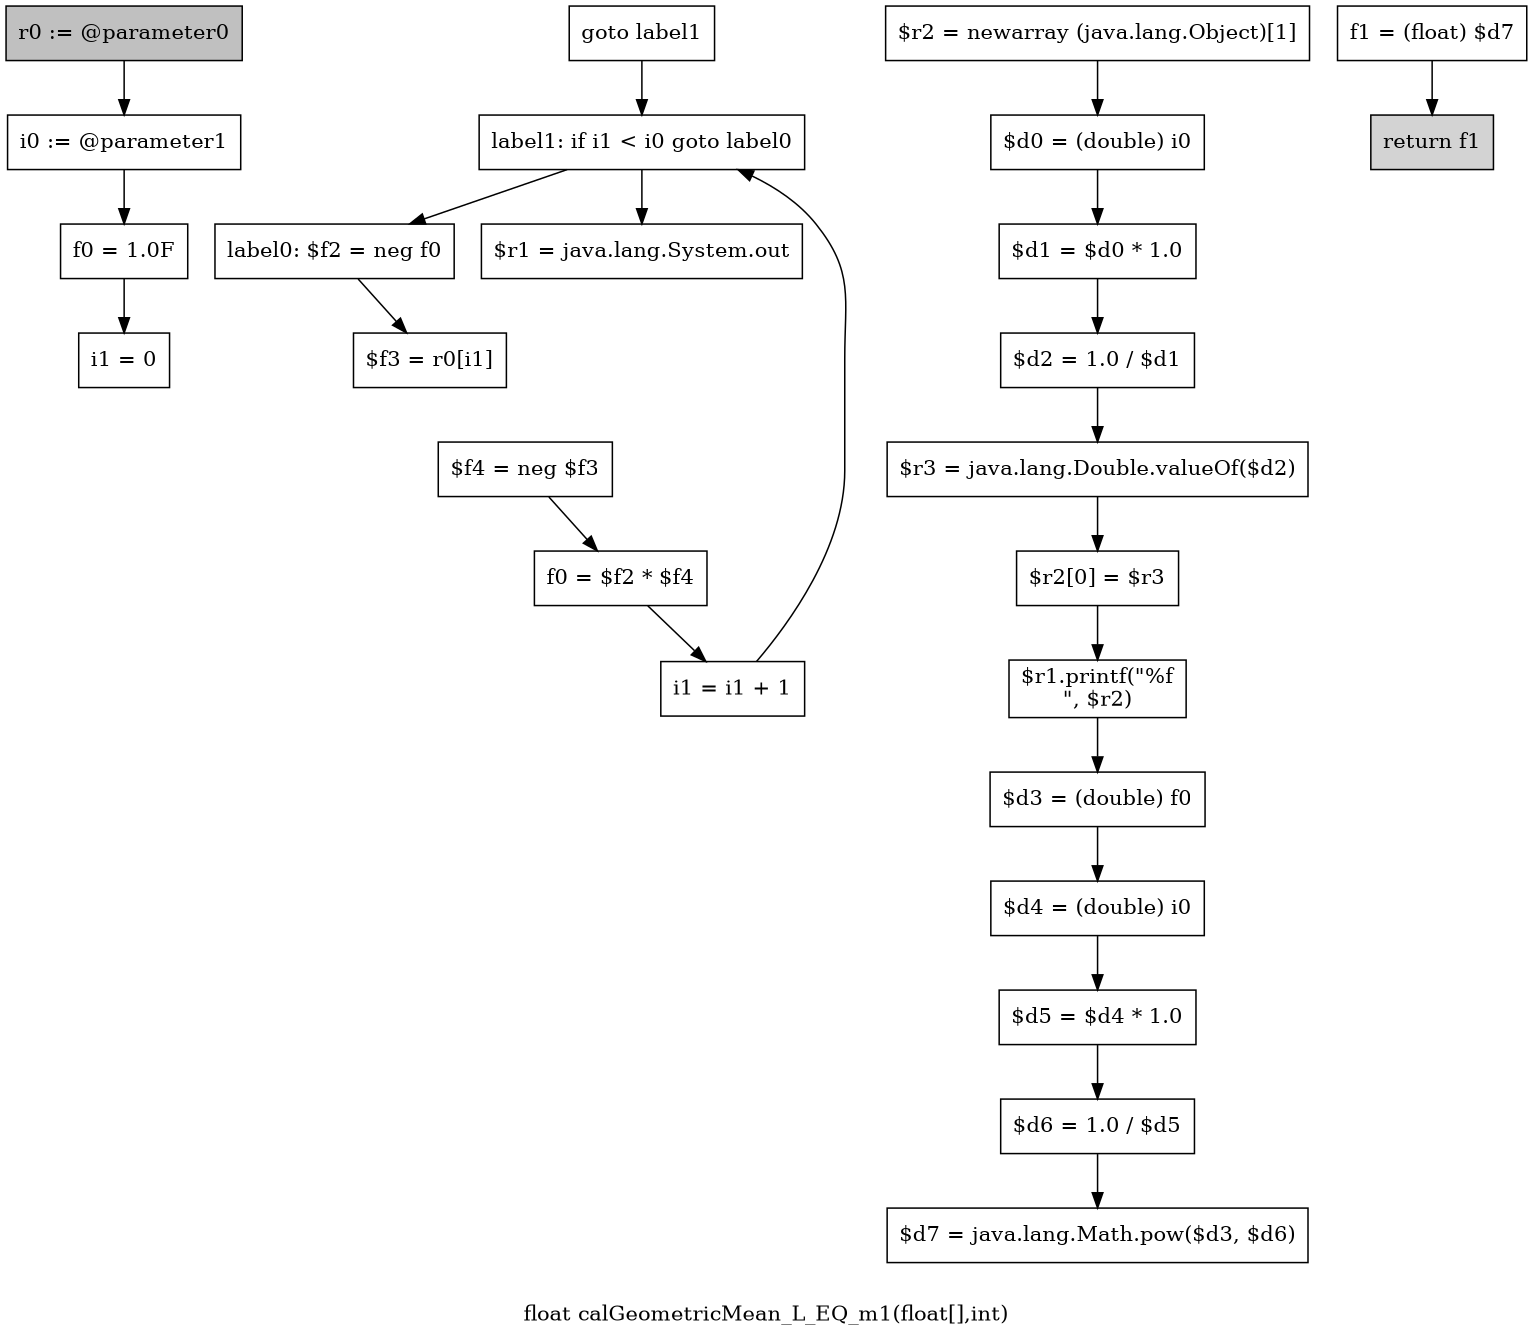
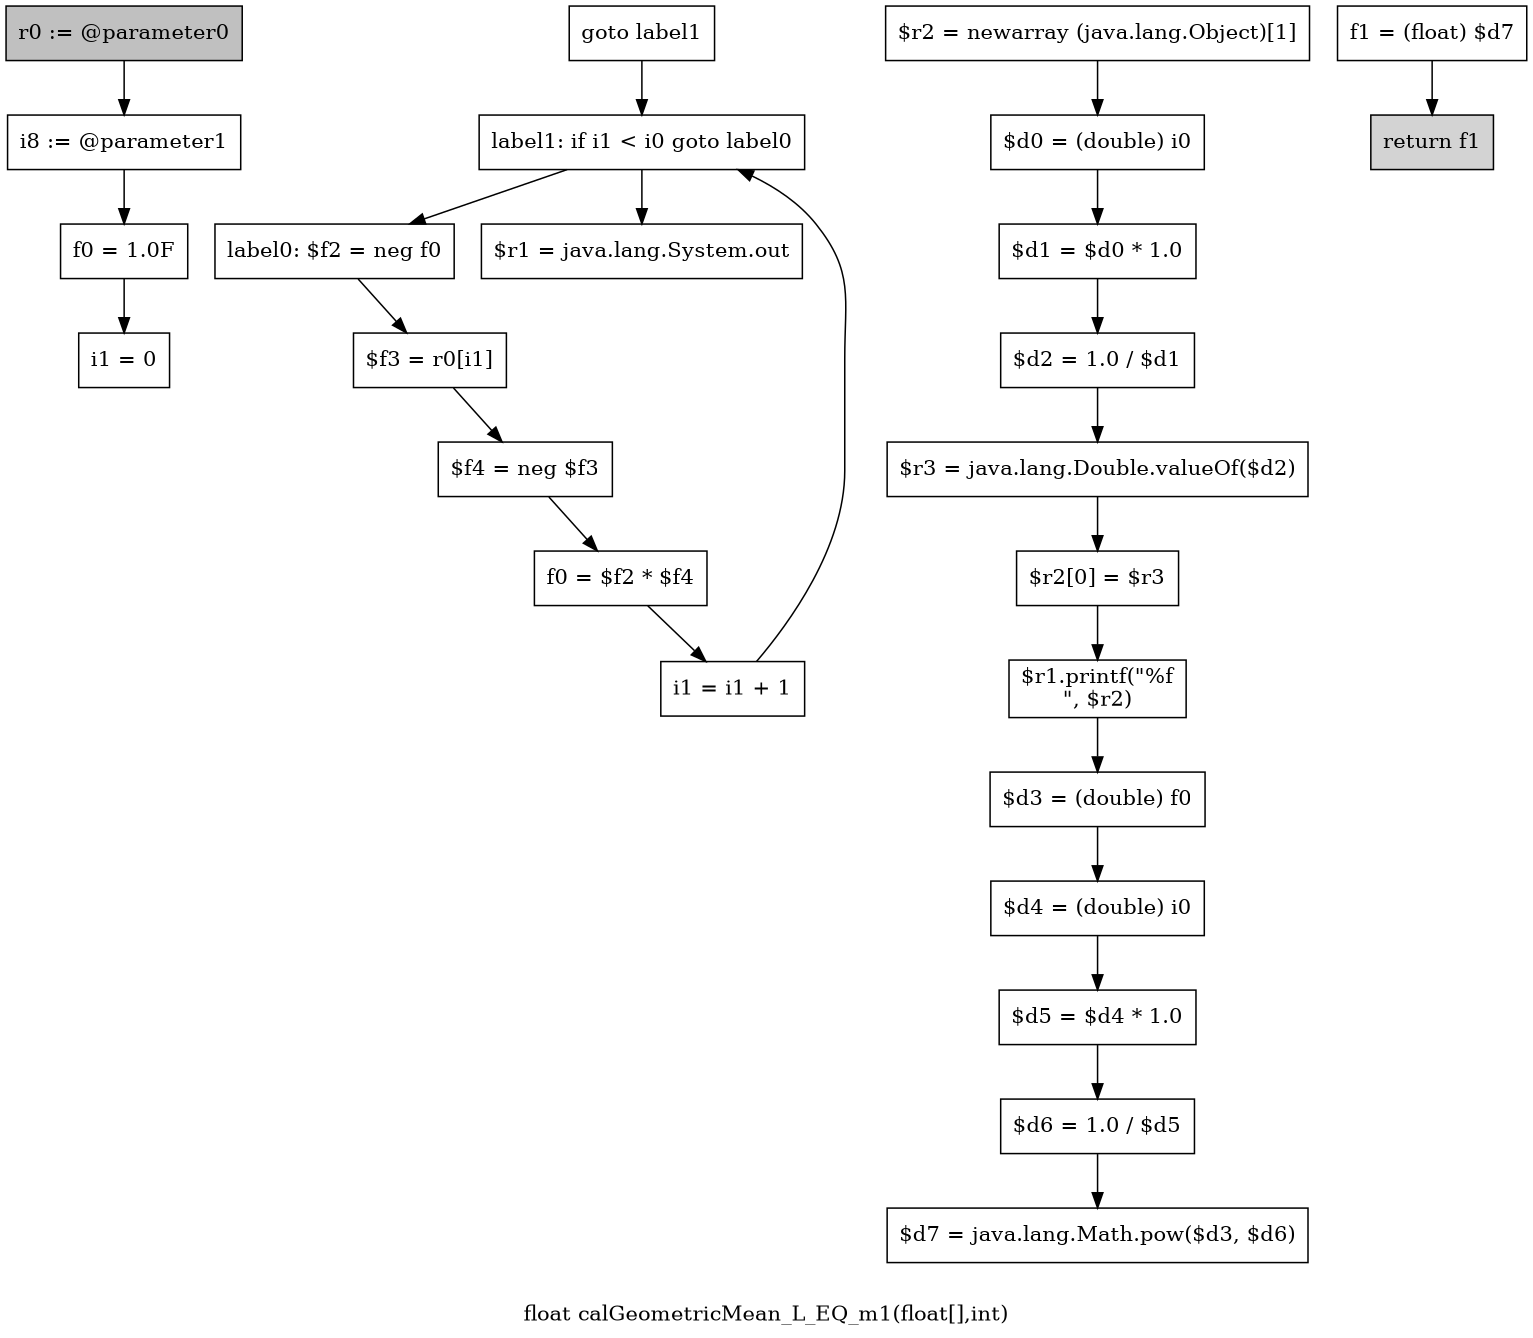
node "i0 := @parameter1": label "i0 := @parameter1" -> "i8 := @parameter1"
edge "$f3 = r0[i1]" -> "$f4 = neg $f3": added
